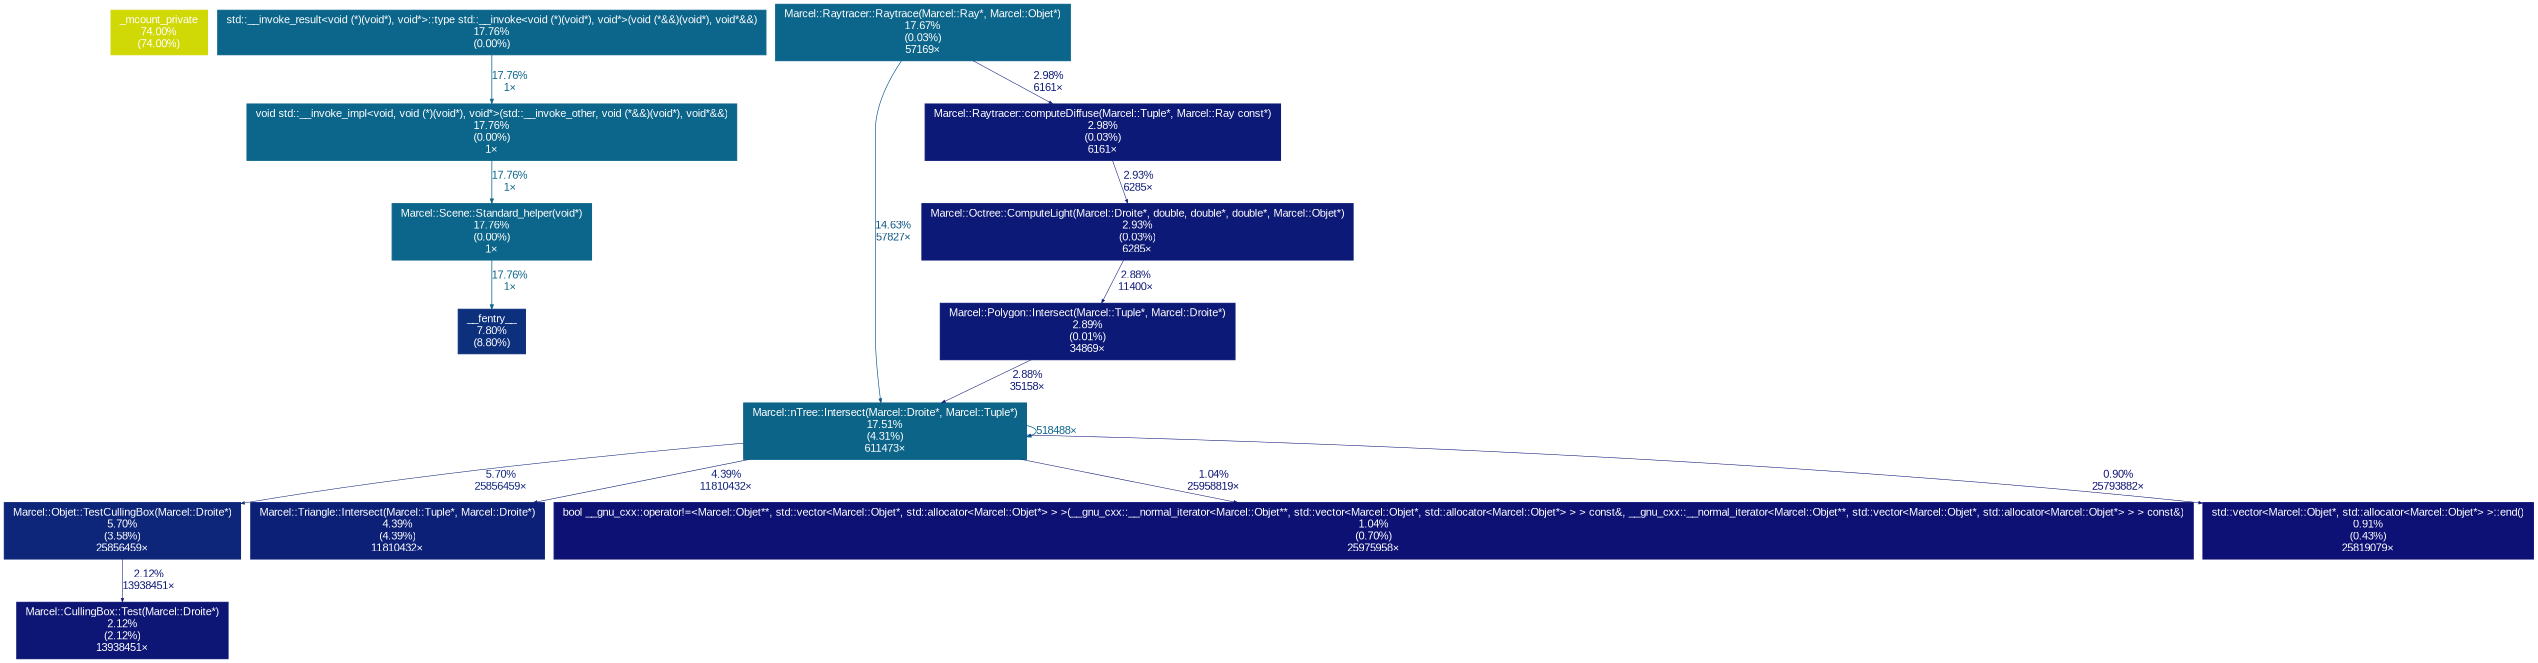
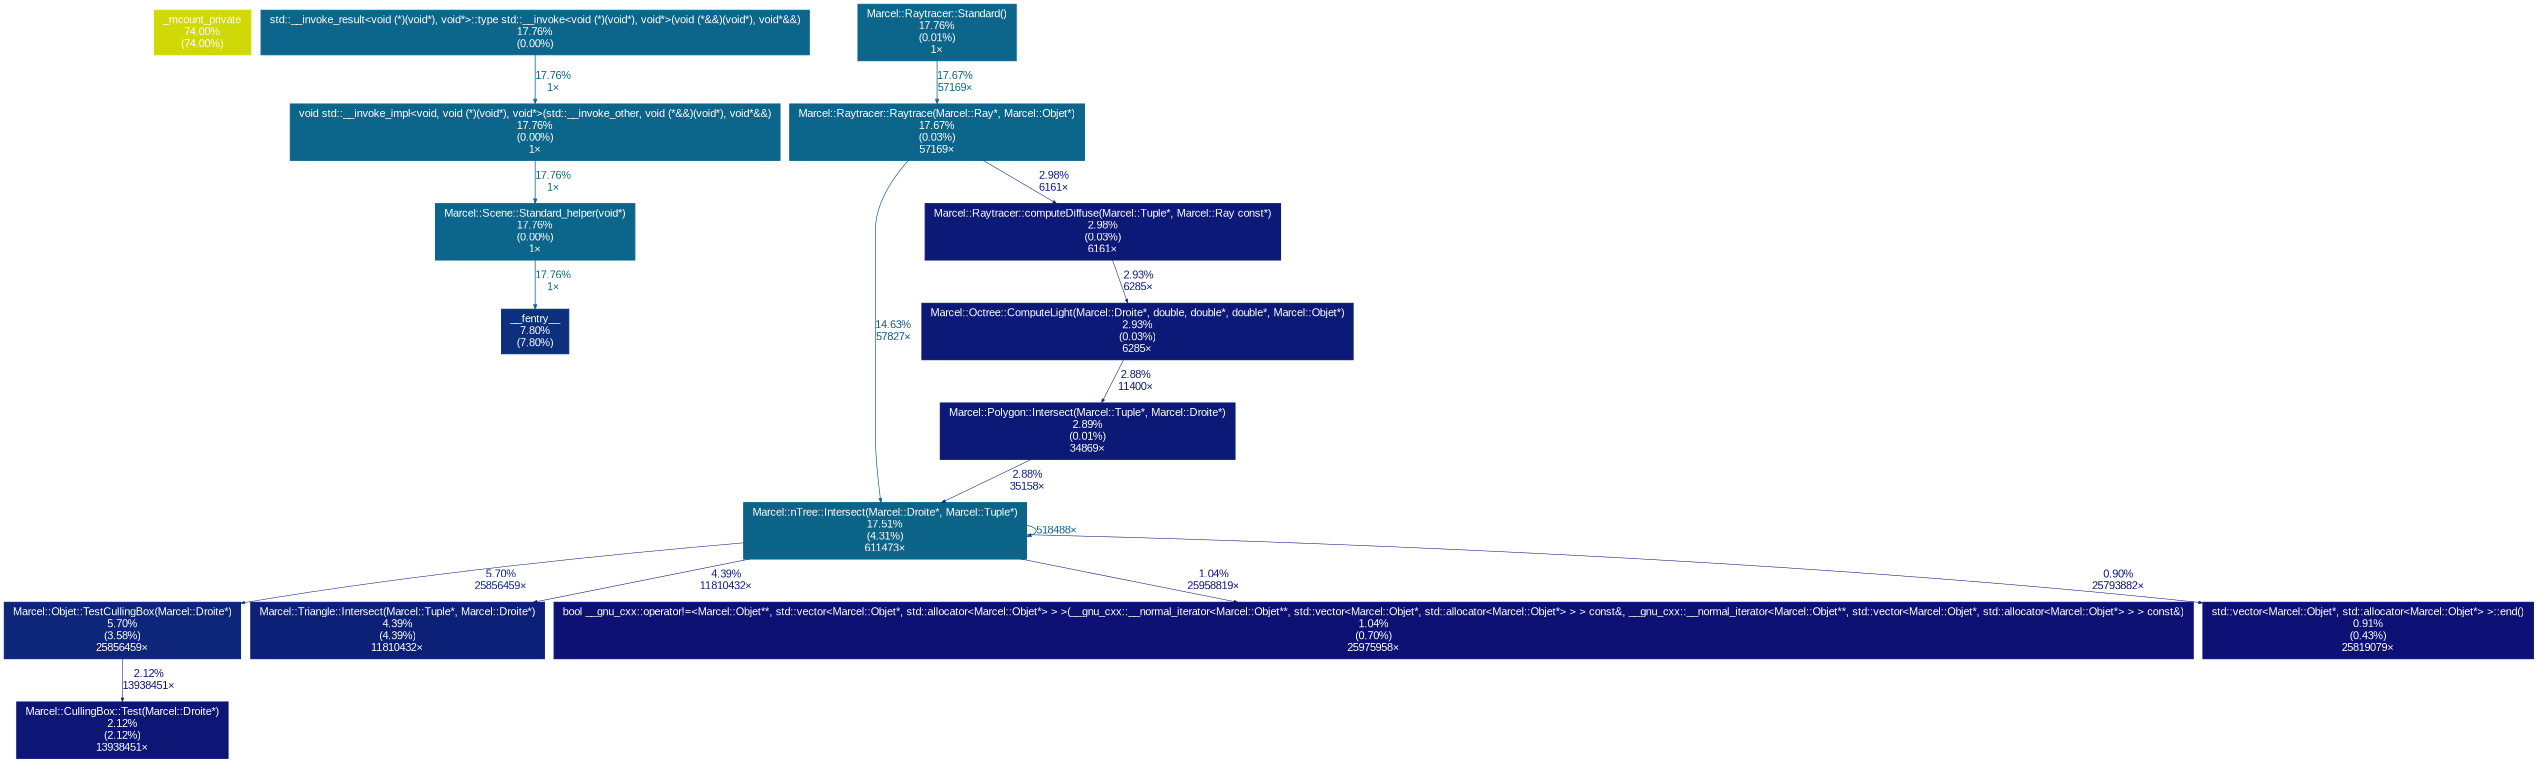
node "Marcel::Raytracer::Standard() 17.76% (0.01%) 1×": added
node "__fentry__ 7.80% (8.80%)": label "__fentry__ 7.80% (8.80%)" -> "__fentry__ 7.80% (7.80%)"
